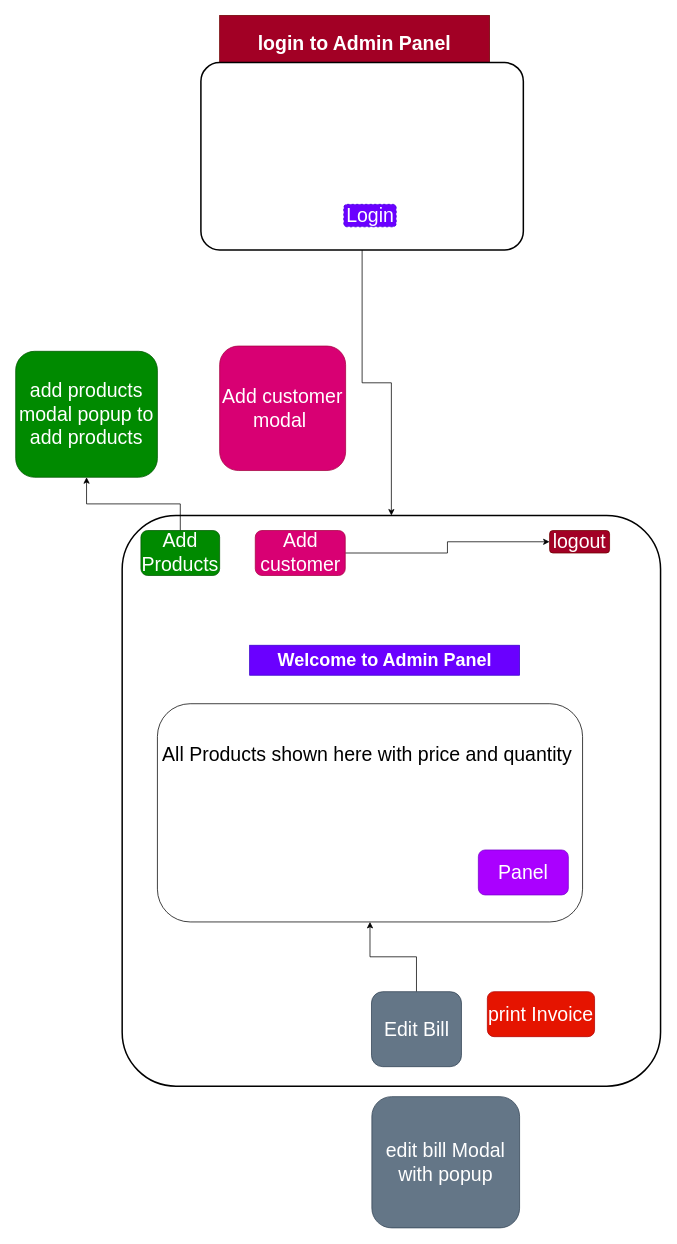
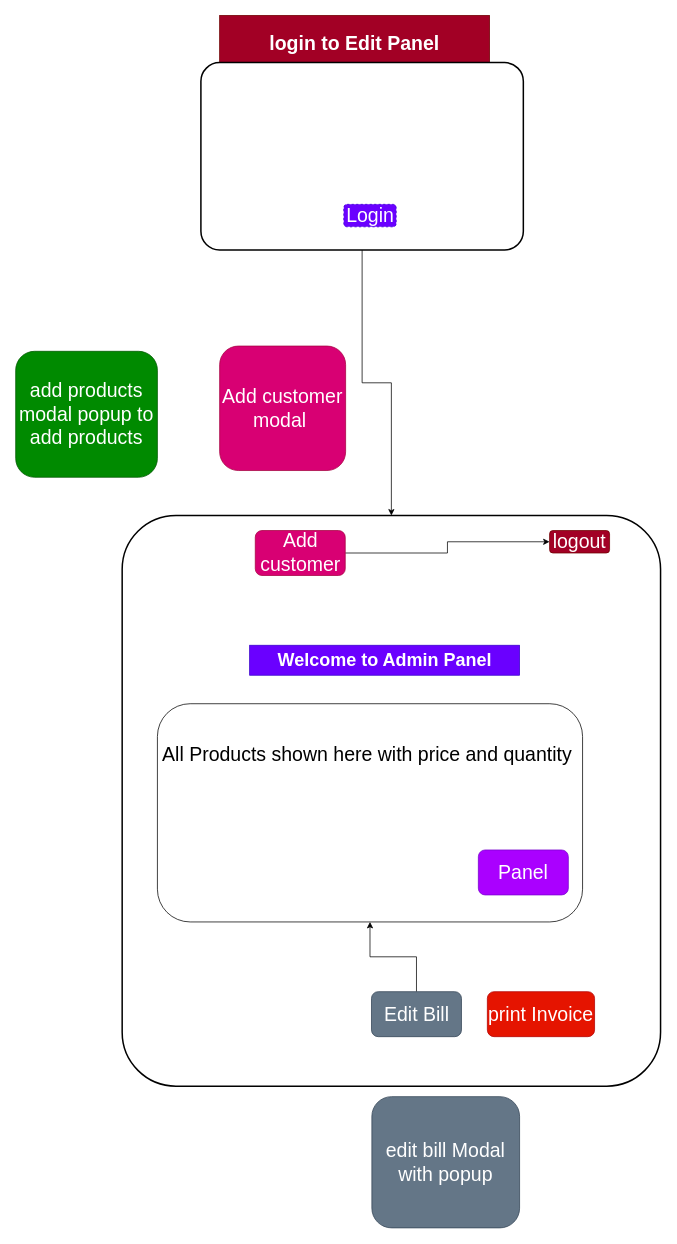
node "login to Admin Panel": label "login to Admin Panel" -> "login to Edit Panel"
edge "Add Products" -> "add products modal popup to add products": removed
node "Add Products": removed
node "Edit Bill": size 90x75 -> 90x45
